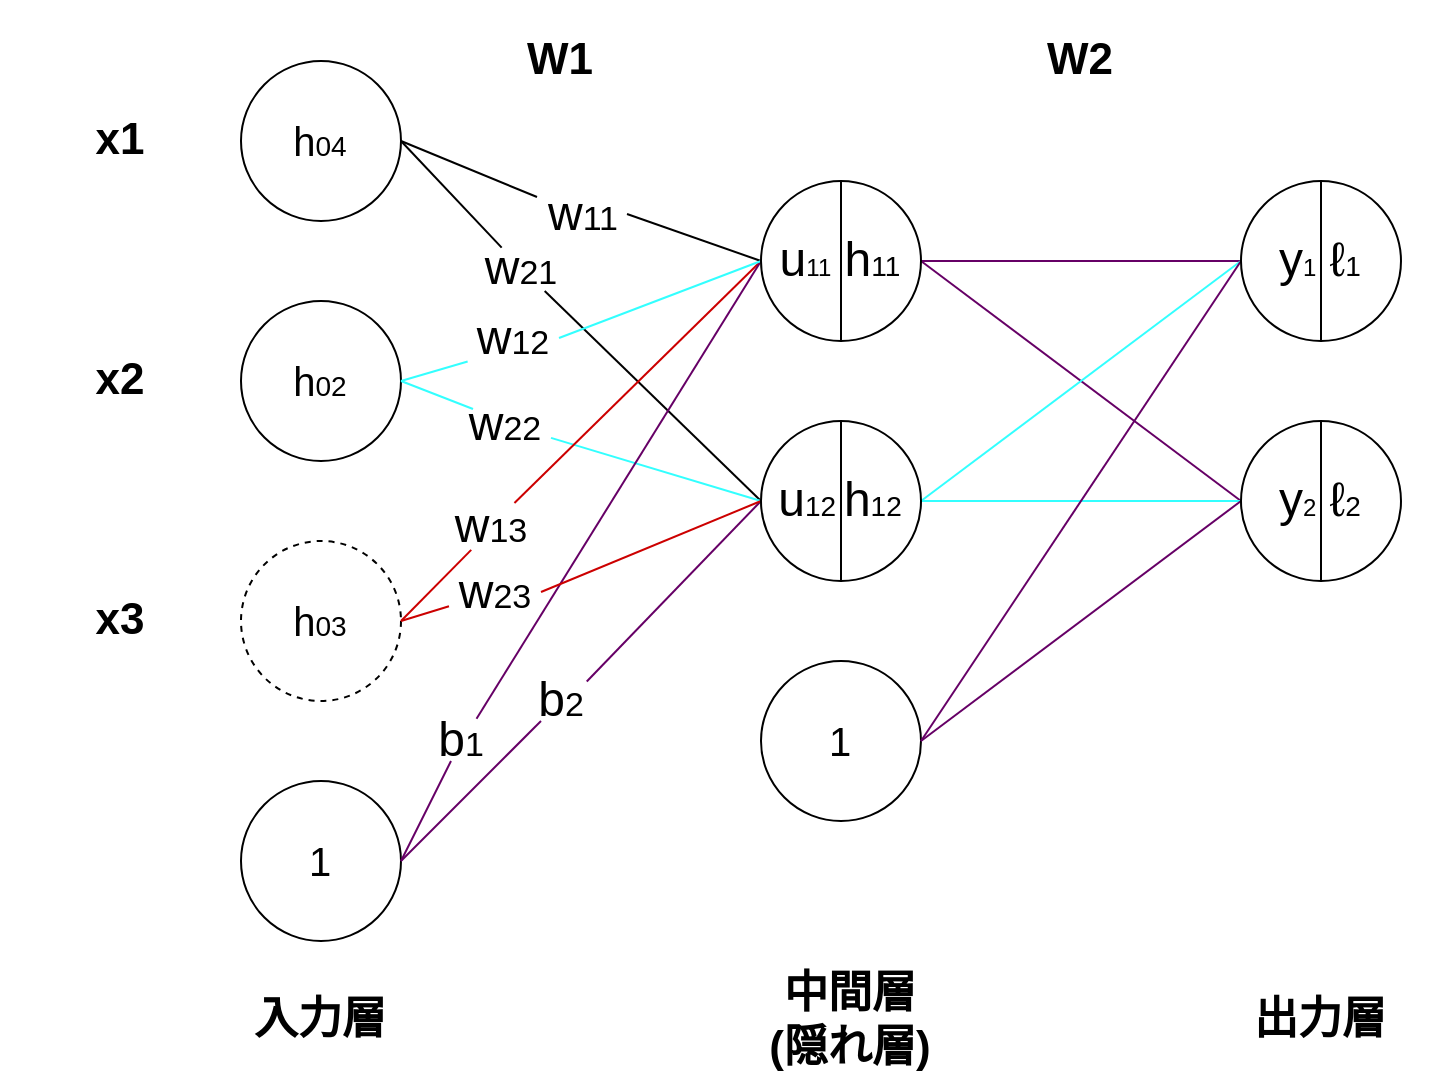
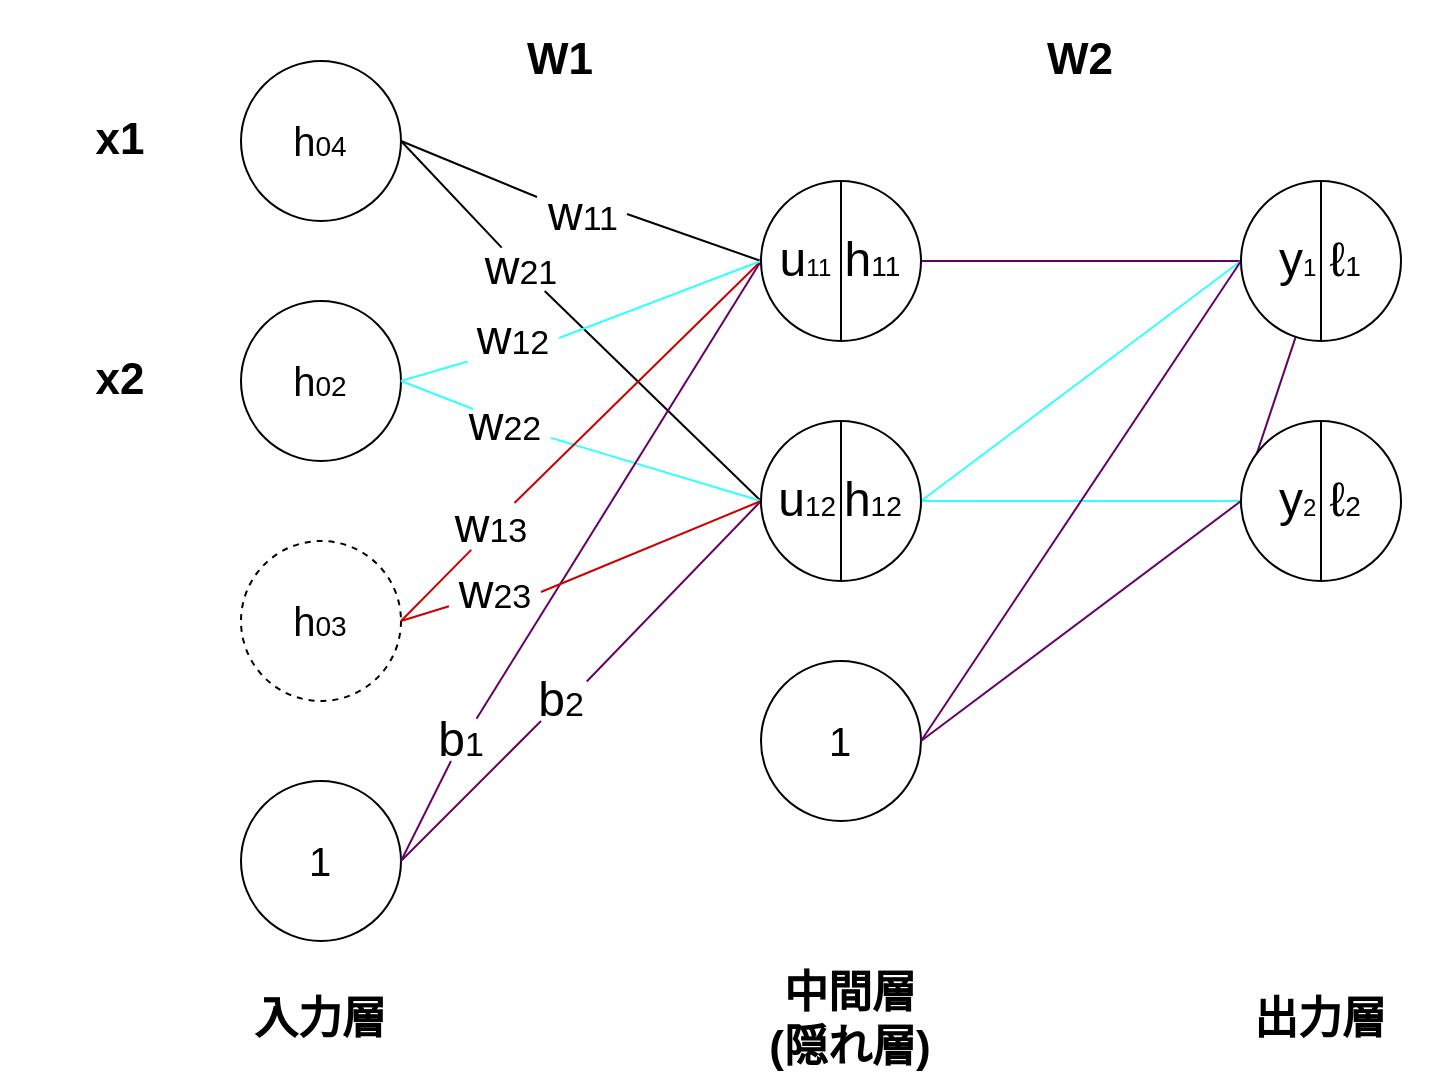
edge "u11 h11" -- "y2 ℓ2": now "y1 ℓ1" -- "y2 ℓ2"
node "x3": removed
